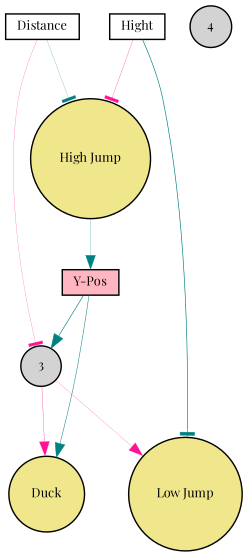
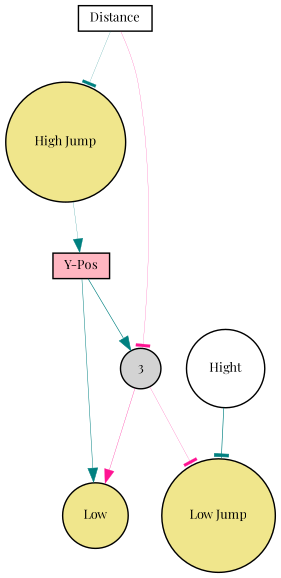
node "Hight": shape box -> circle
node "4": removed
edge "Hight" -> "High Jump": removed
edge "3" -> "Low Jump": arrowhead normal -> tee
node "Duck": label "Duck" -> "Low"
